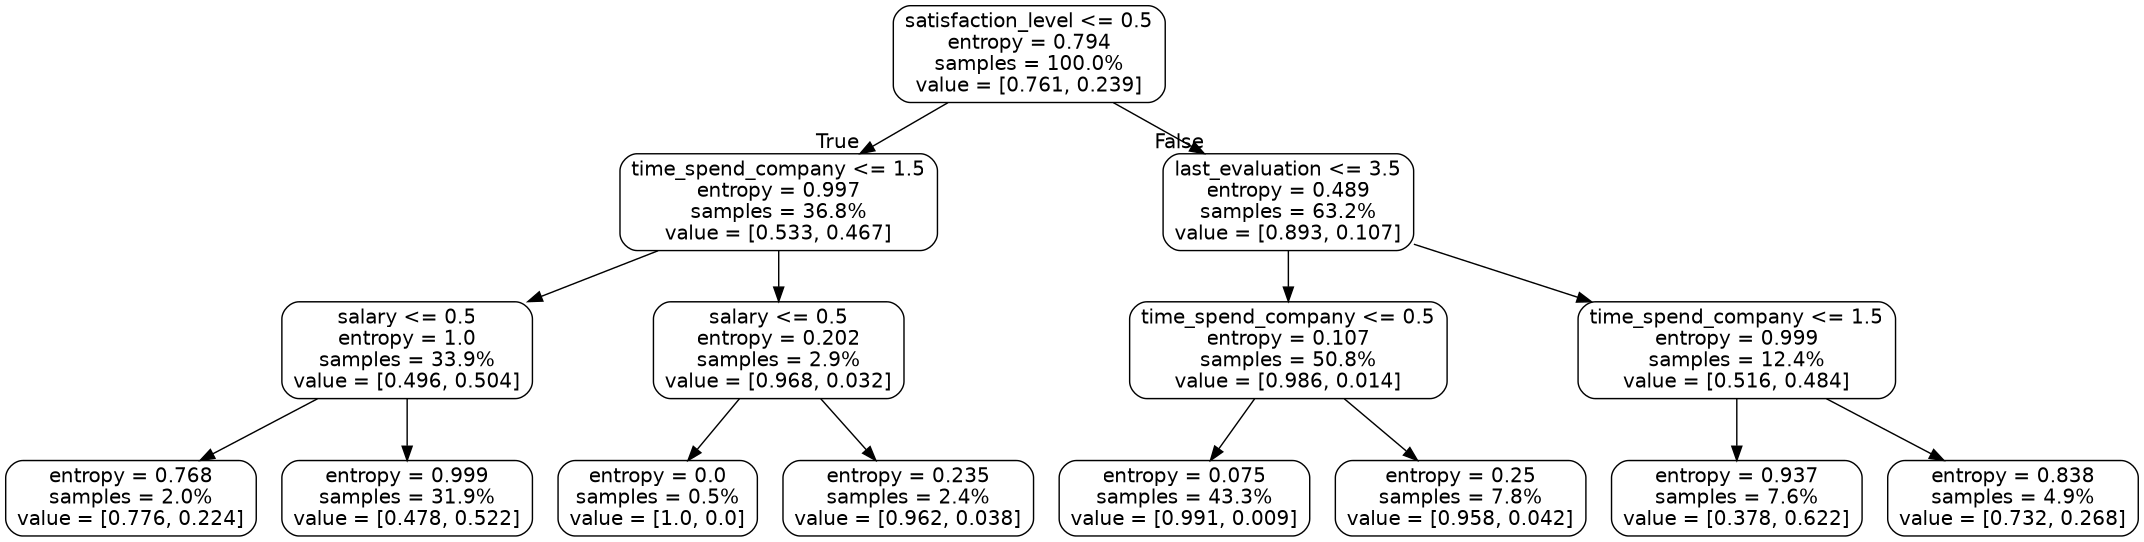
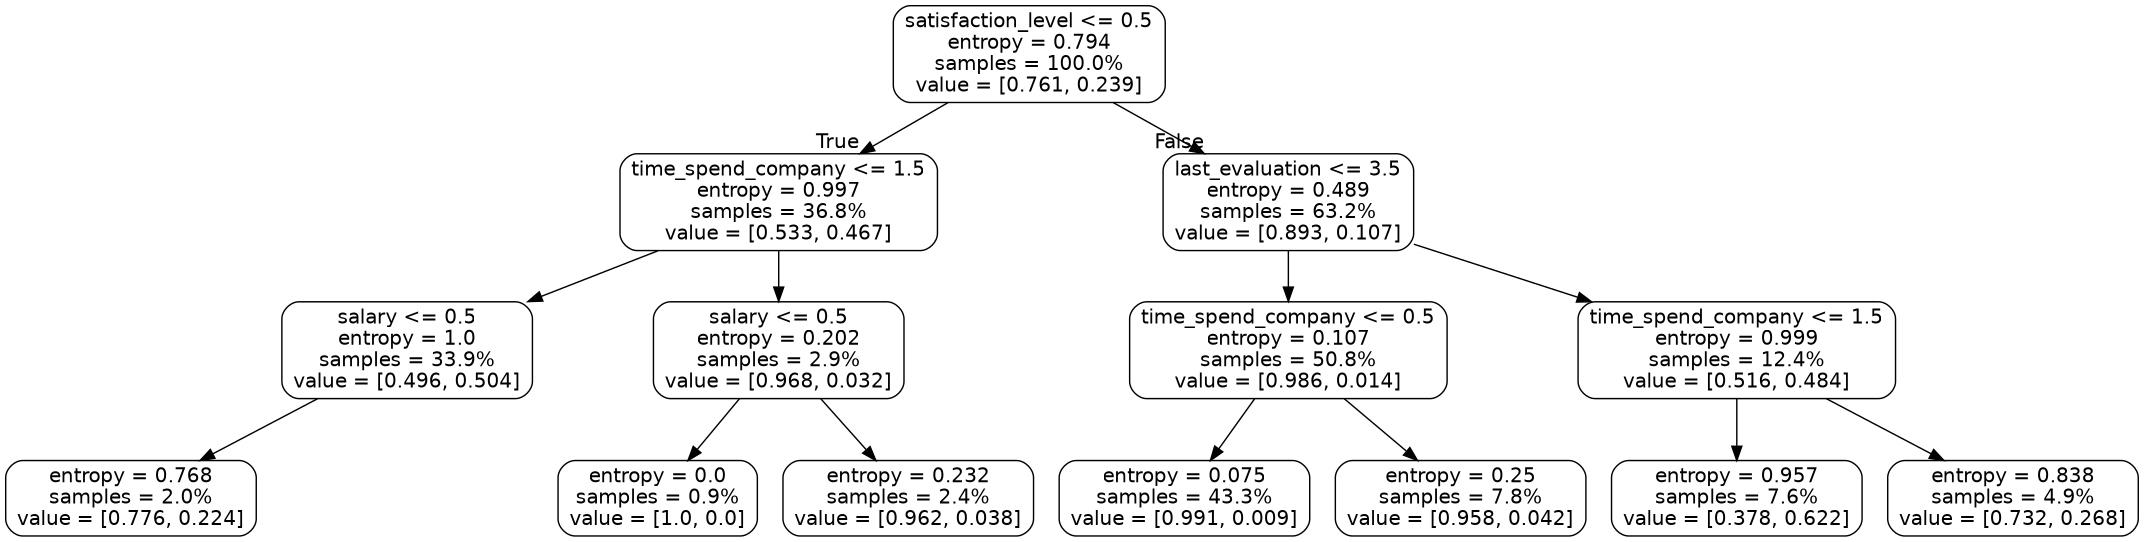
node "entropy = 0.999 samples = 31.9% value = [0.478, 0.522]": removed
node "entropy = 0.0 samples = 0.5% value = [1.0, 0.0]": label "entropy = 0.0 samples = 0.5% value = [1.0, 0.0]" -> "entropy = 0.0 samples = 0.9% value = [1.0, 0.0]"
node "entropy = 0.235 samples = 2.4% value = [0.962, 0.038]": label "entropy = 0.235 samples = 2.4% value = [0.962, 0.038]" -> "entropy = 0.232 samples = 2.4% value = [0.962, 0.038]"
node "entropy = 0.937 samples = 7.6% value = [0.378, 0.622]": label "entropy = 0.937 samples = 7.6% value = [0.378, 0.622]" -> "entropy = 0.957 samples = 7.6% value = [0.378, 0.622]"
